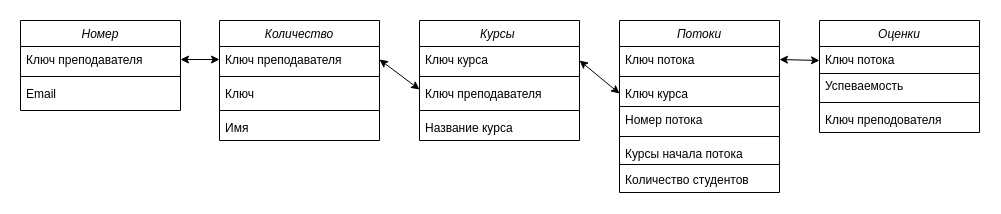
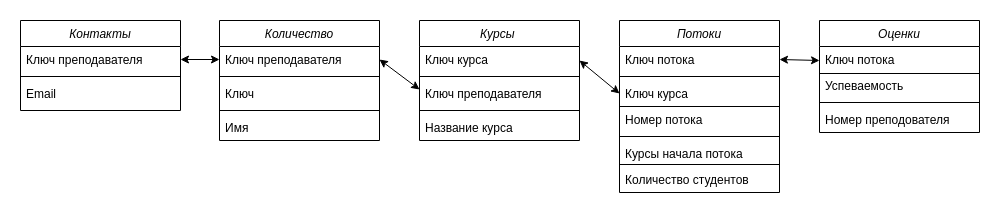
node "Номер": label "Номер" -> "Контакты"
node "Ключ преподователя": label "Ключ преподователя" -> "Номер преподователя"
